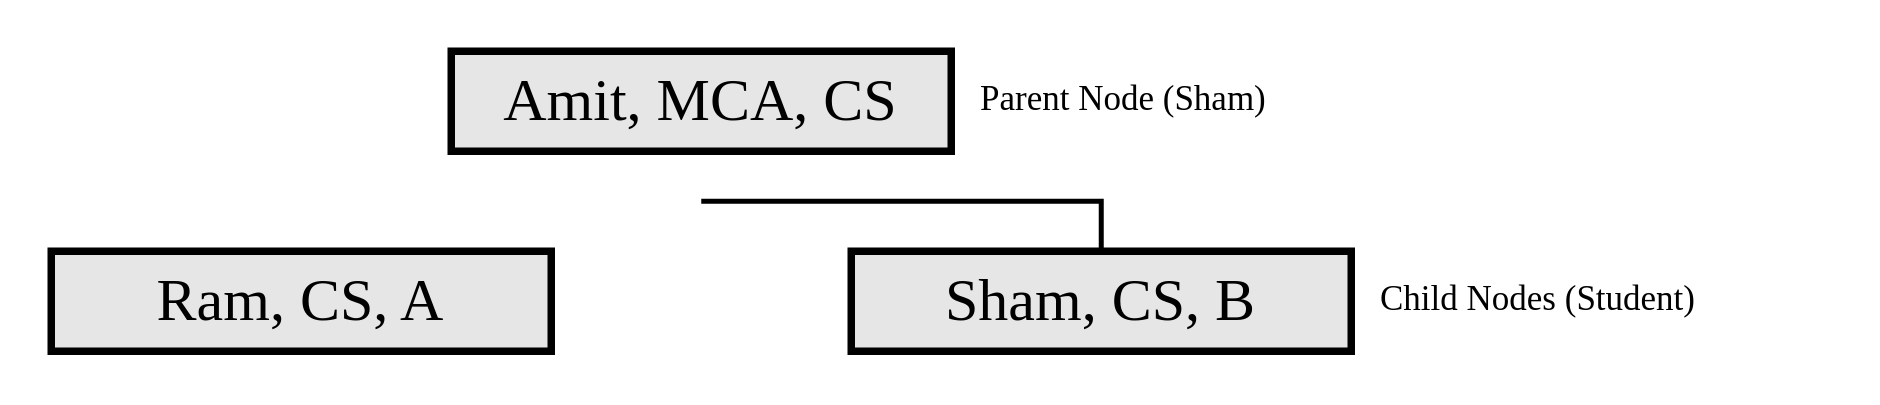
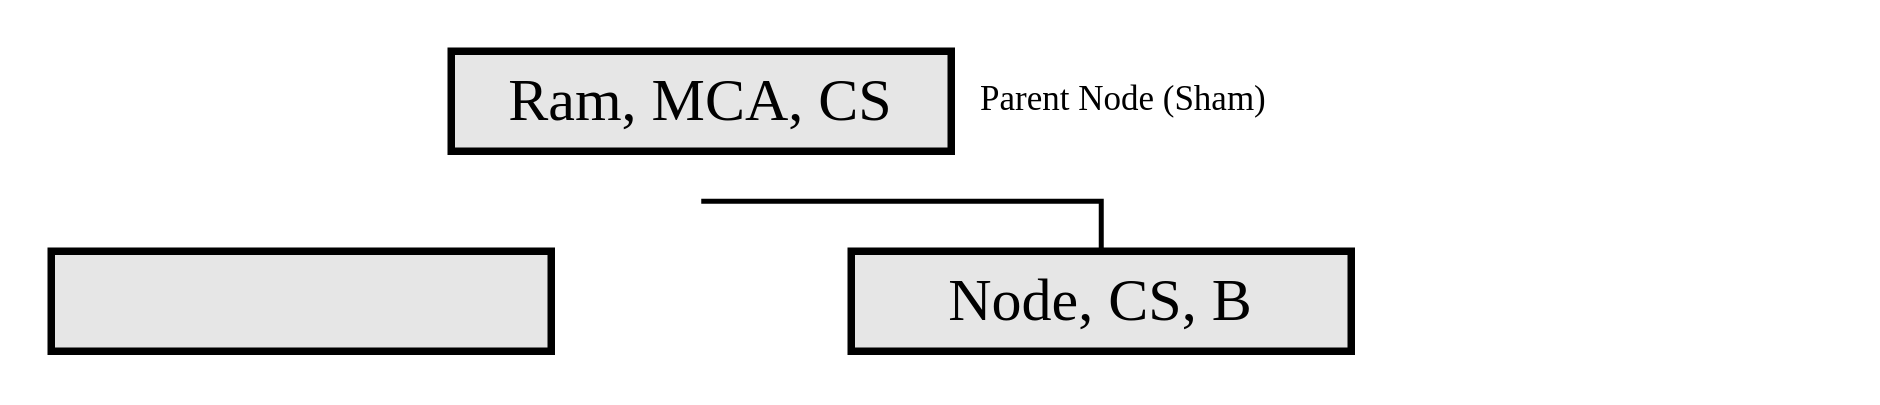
node "Amit, MCA, CS": label "Amit, MCA, CS" -> "Ram, MCA, CS"
node "Ram, CS, A": removed
node "Sham, CS, B": label "Sham, CS, B" -> "Node, CS, B"
node "Child Nodes (Student)": removed
